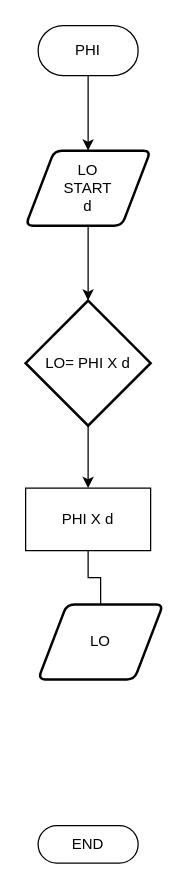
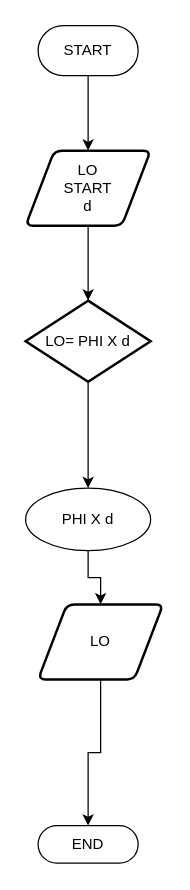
node "PHI": label "PHI" -> "START"
node "LO= PHI X d": size 125x125 -> 125x81
node "PHI X d": shape rectangle -> ellipse
edge "PHI X d" -- "LO": arrowhead none -> classic
edge "LO" -> "END": added
